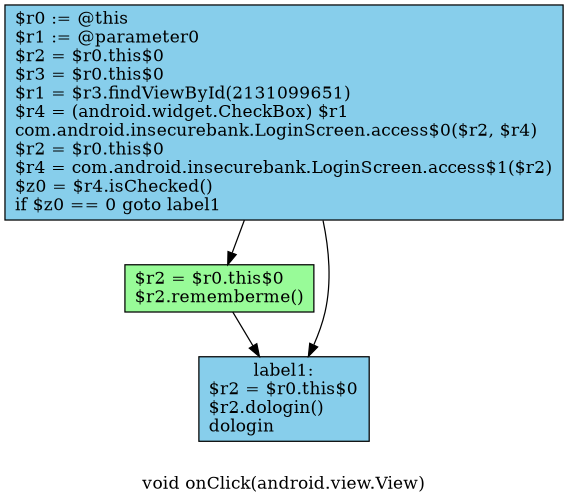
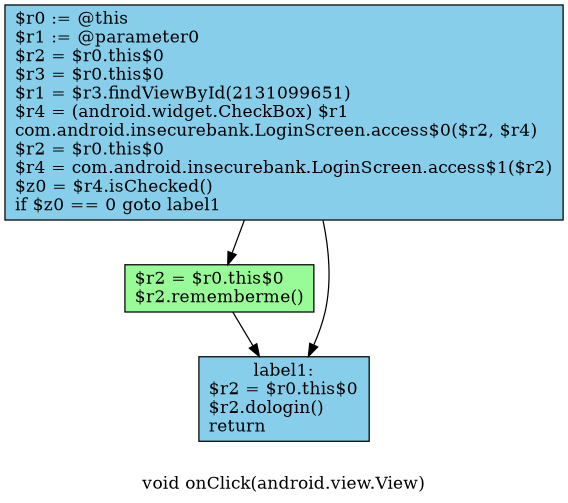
node "label1: $r2 = $r0.this$0 $r2.dologin() dologin": label "label1: $r2 = $r0.this$0 $r2.dologin() dologin" -> "label1: $r2 = $r0.this$0 $r2.dologin() return"
